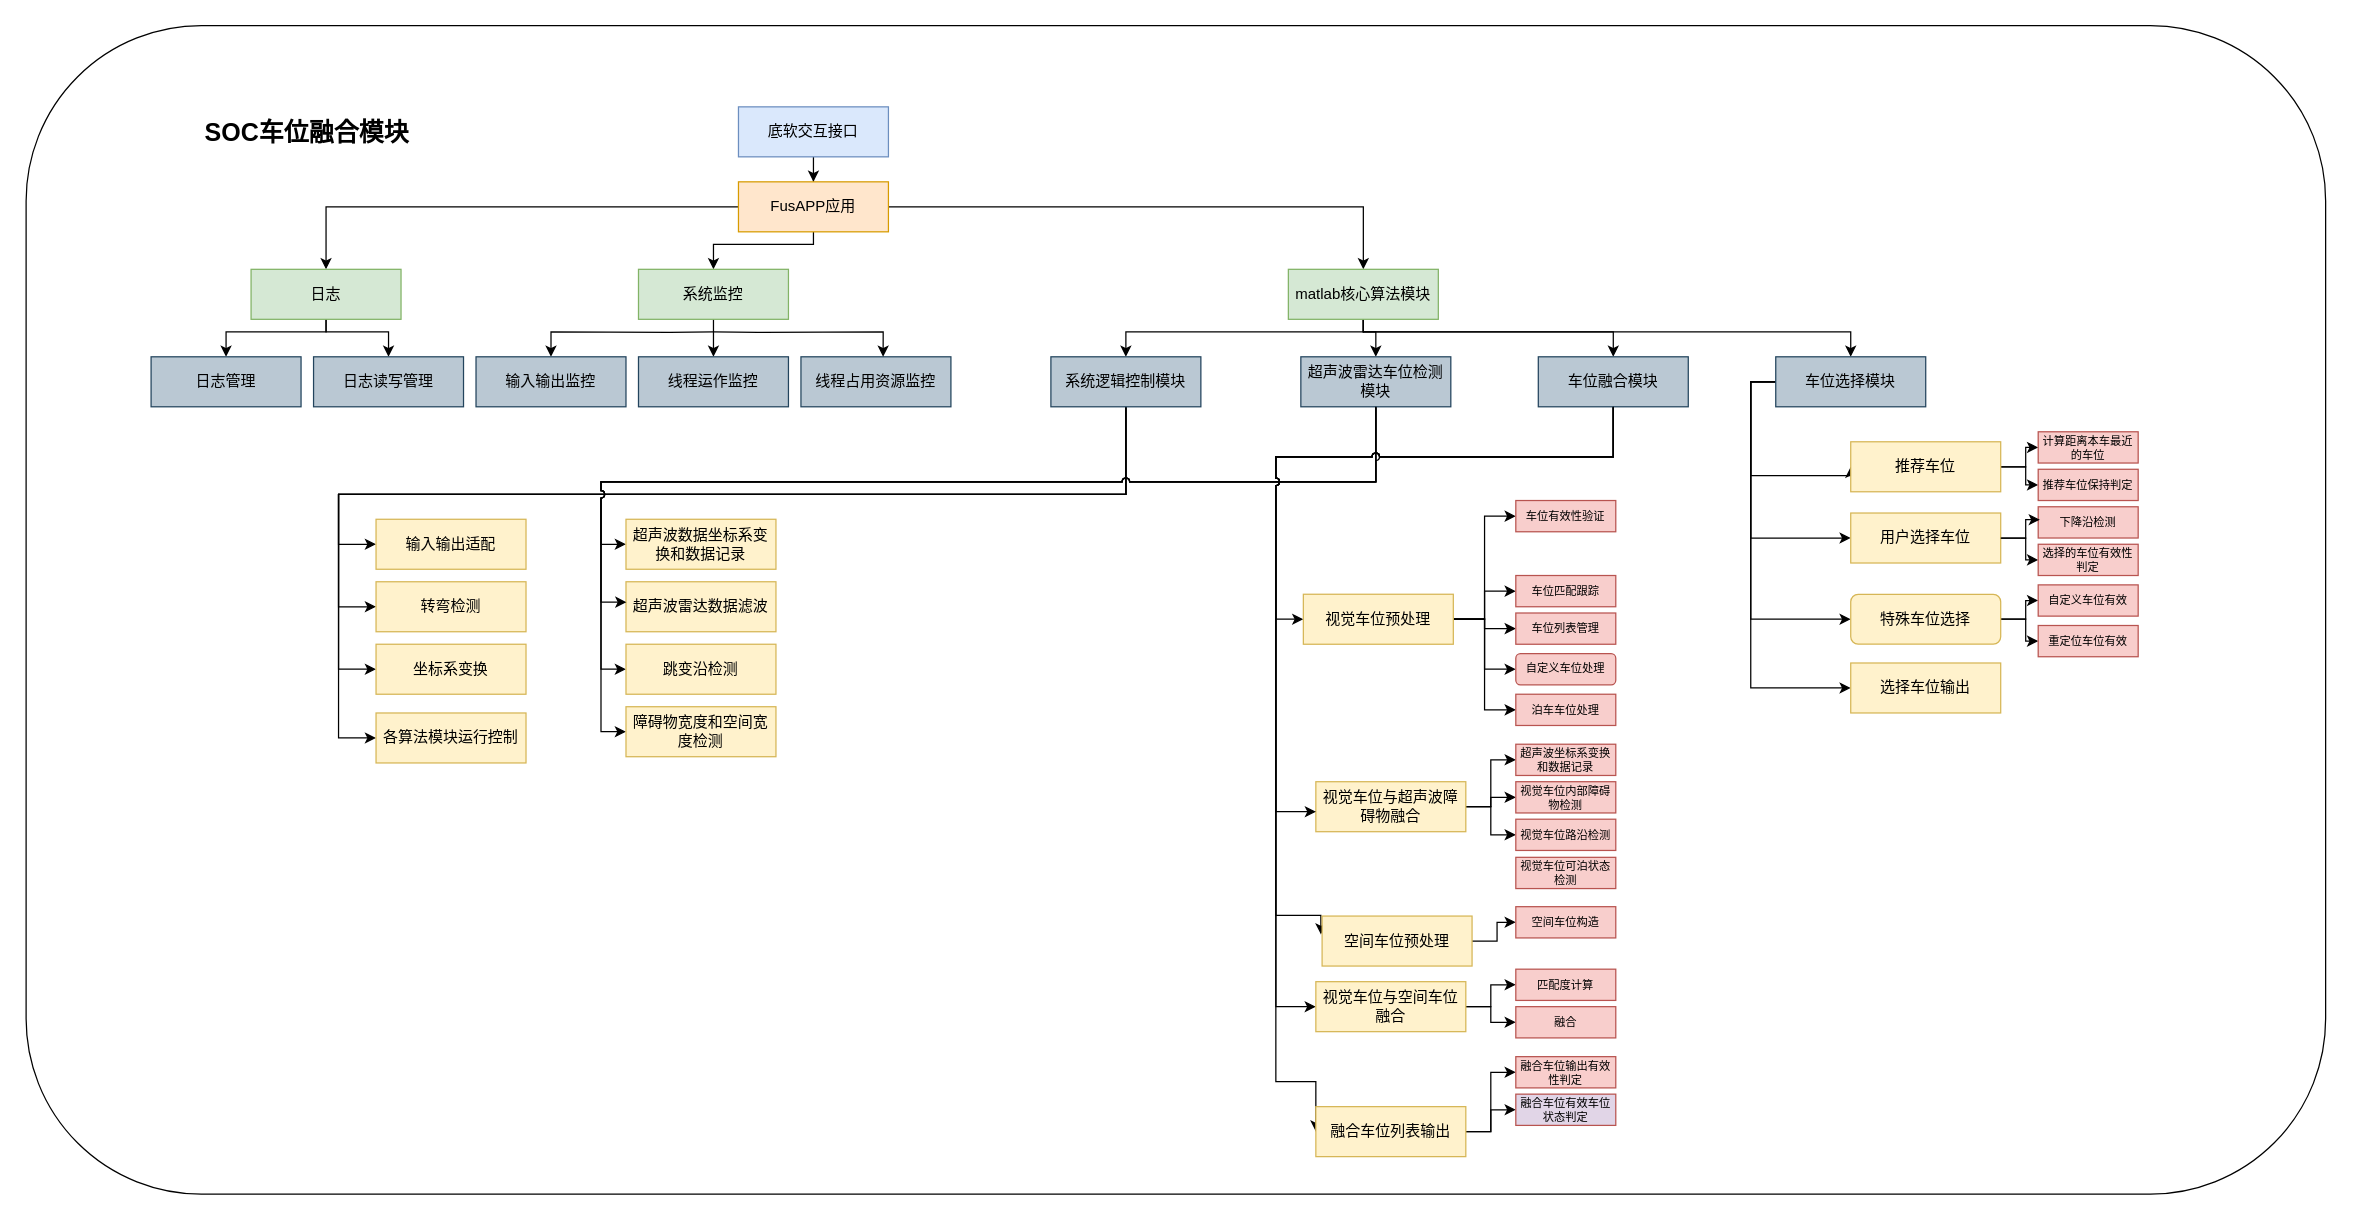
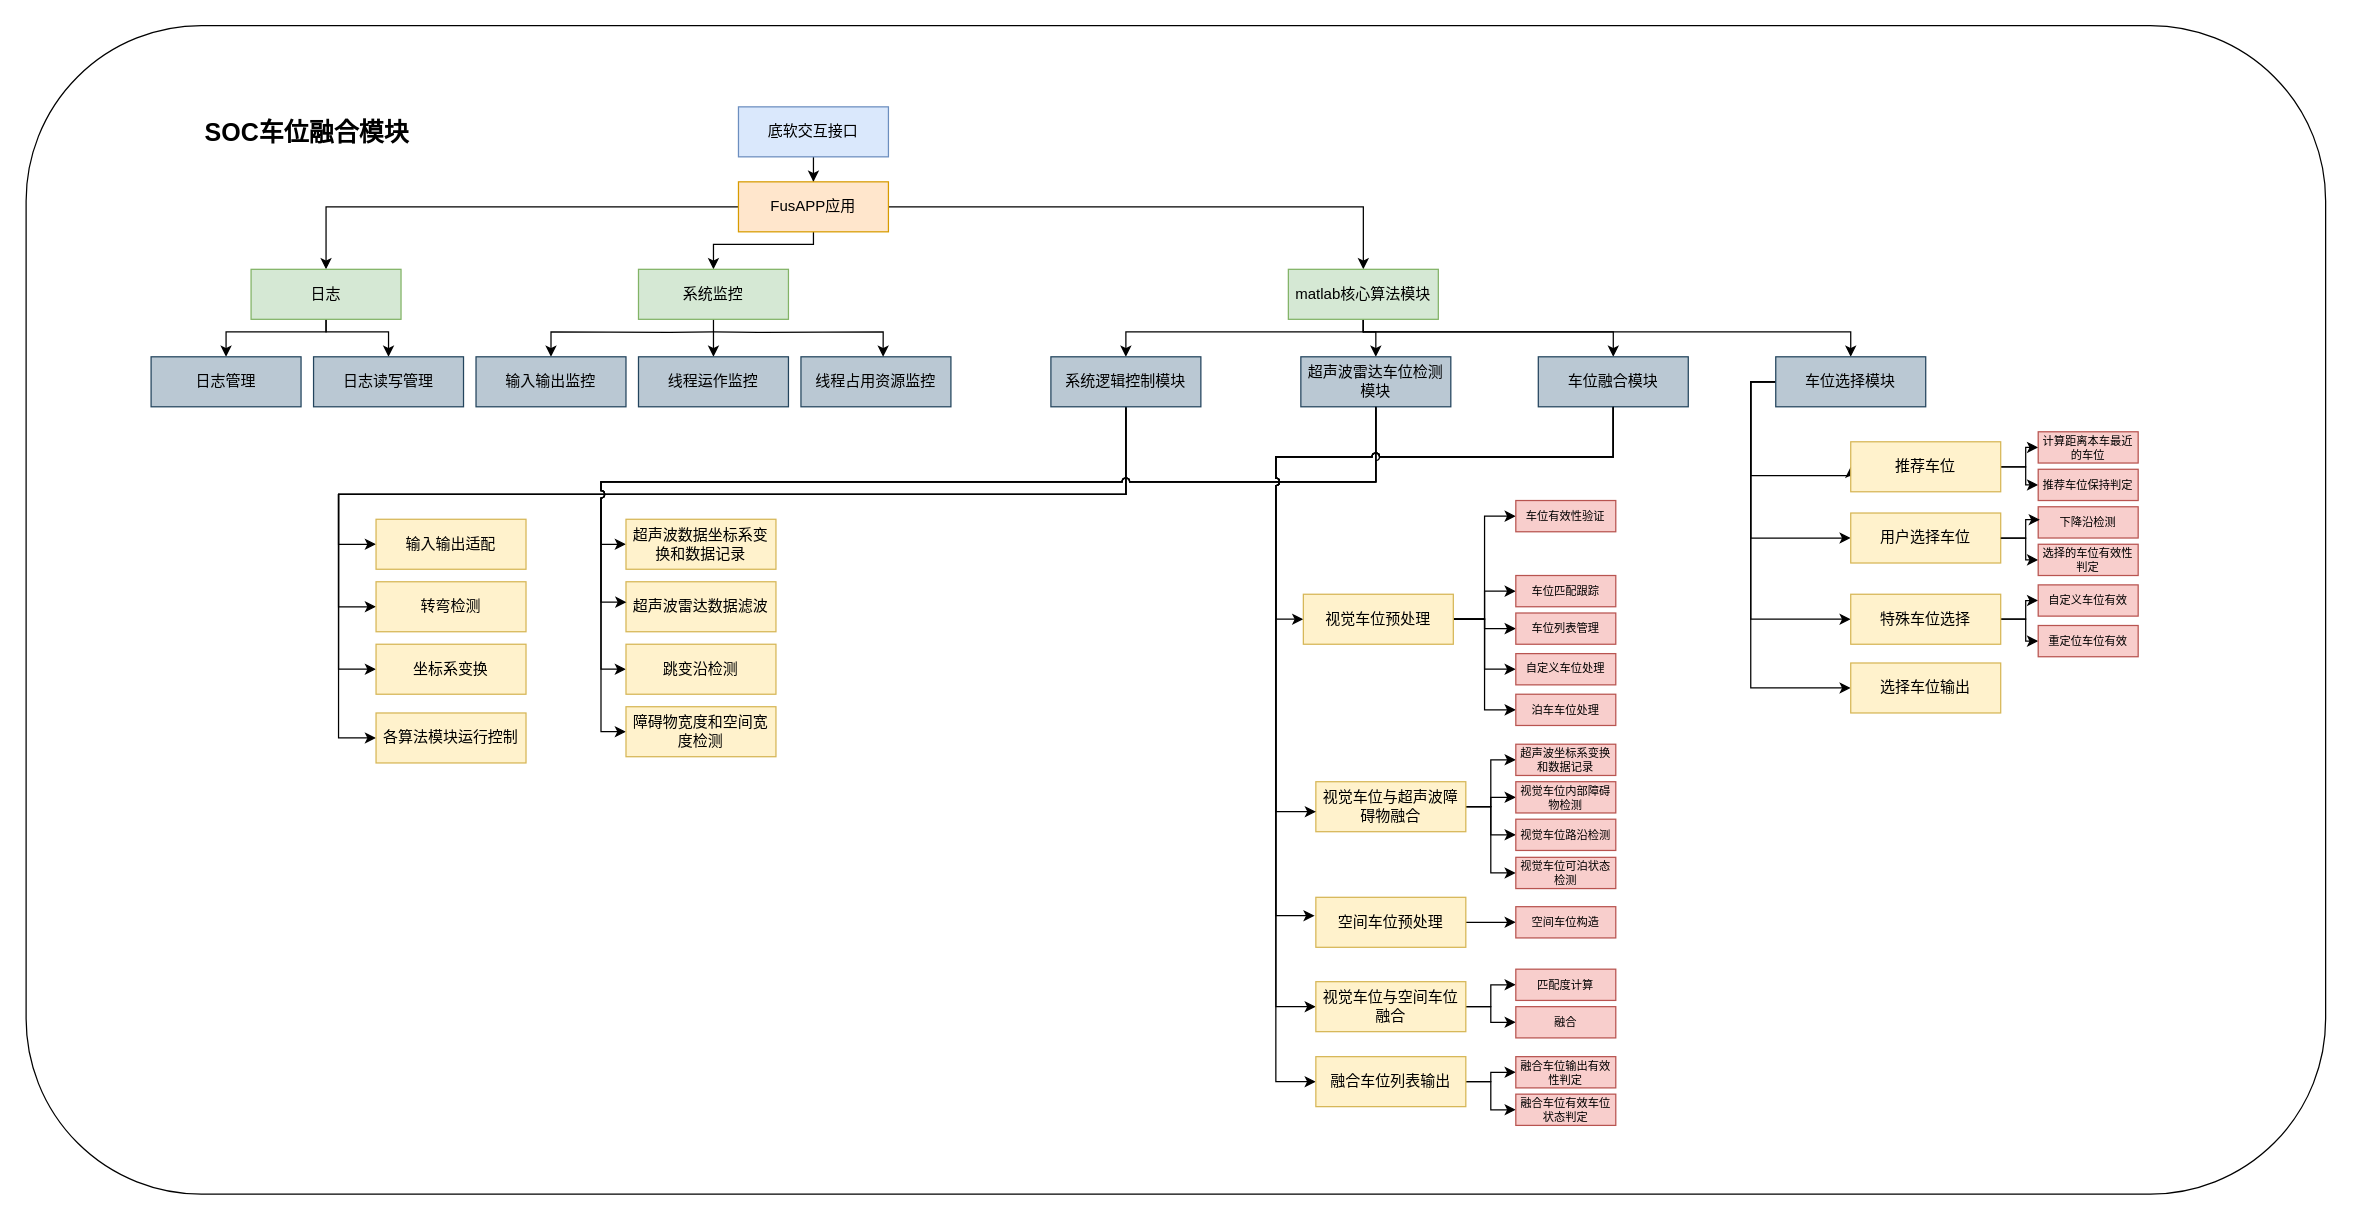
node "特殊车位选择": shape rounded rectangle -> rectangle
node "自定义车位处理": shape rounded rectangle -> rectangle
edge "视觉车位与超声波障碍物融合" -> "视觉车位可泊状态检测": added
node "空间车位预处理": moved (1397, 941) -> (1391, 923)
node "融合车位有效车位状态判定": fillcolor #e1d5e7 -> #f8cecc
node "融合车位列表输出": moved (1391, 1132) -> (1391, 1082)
